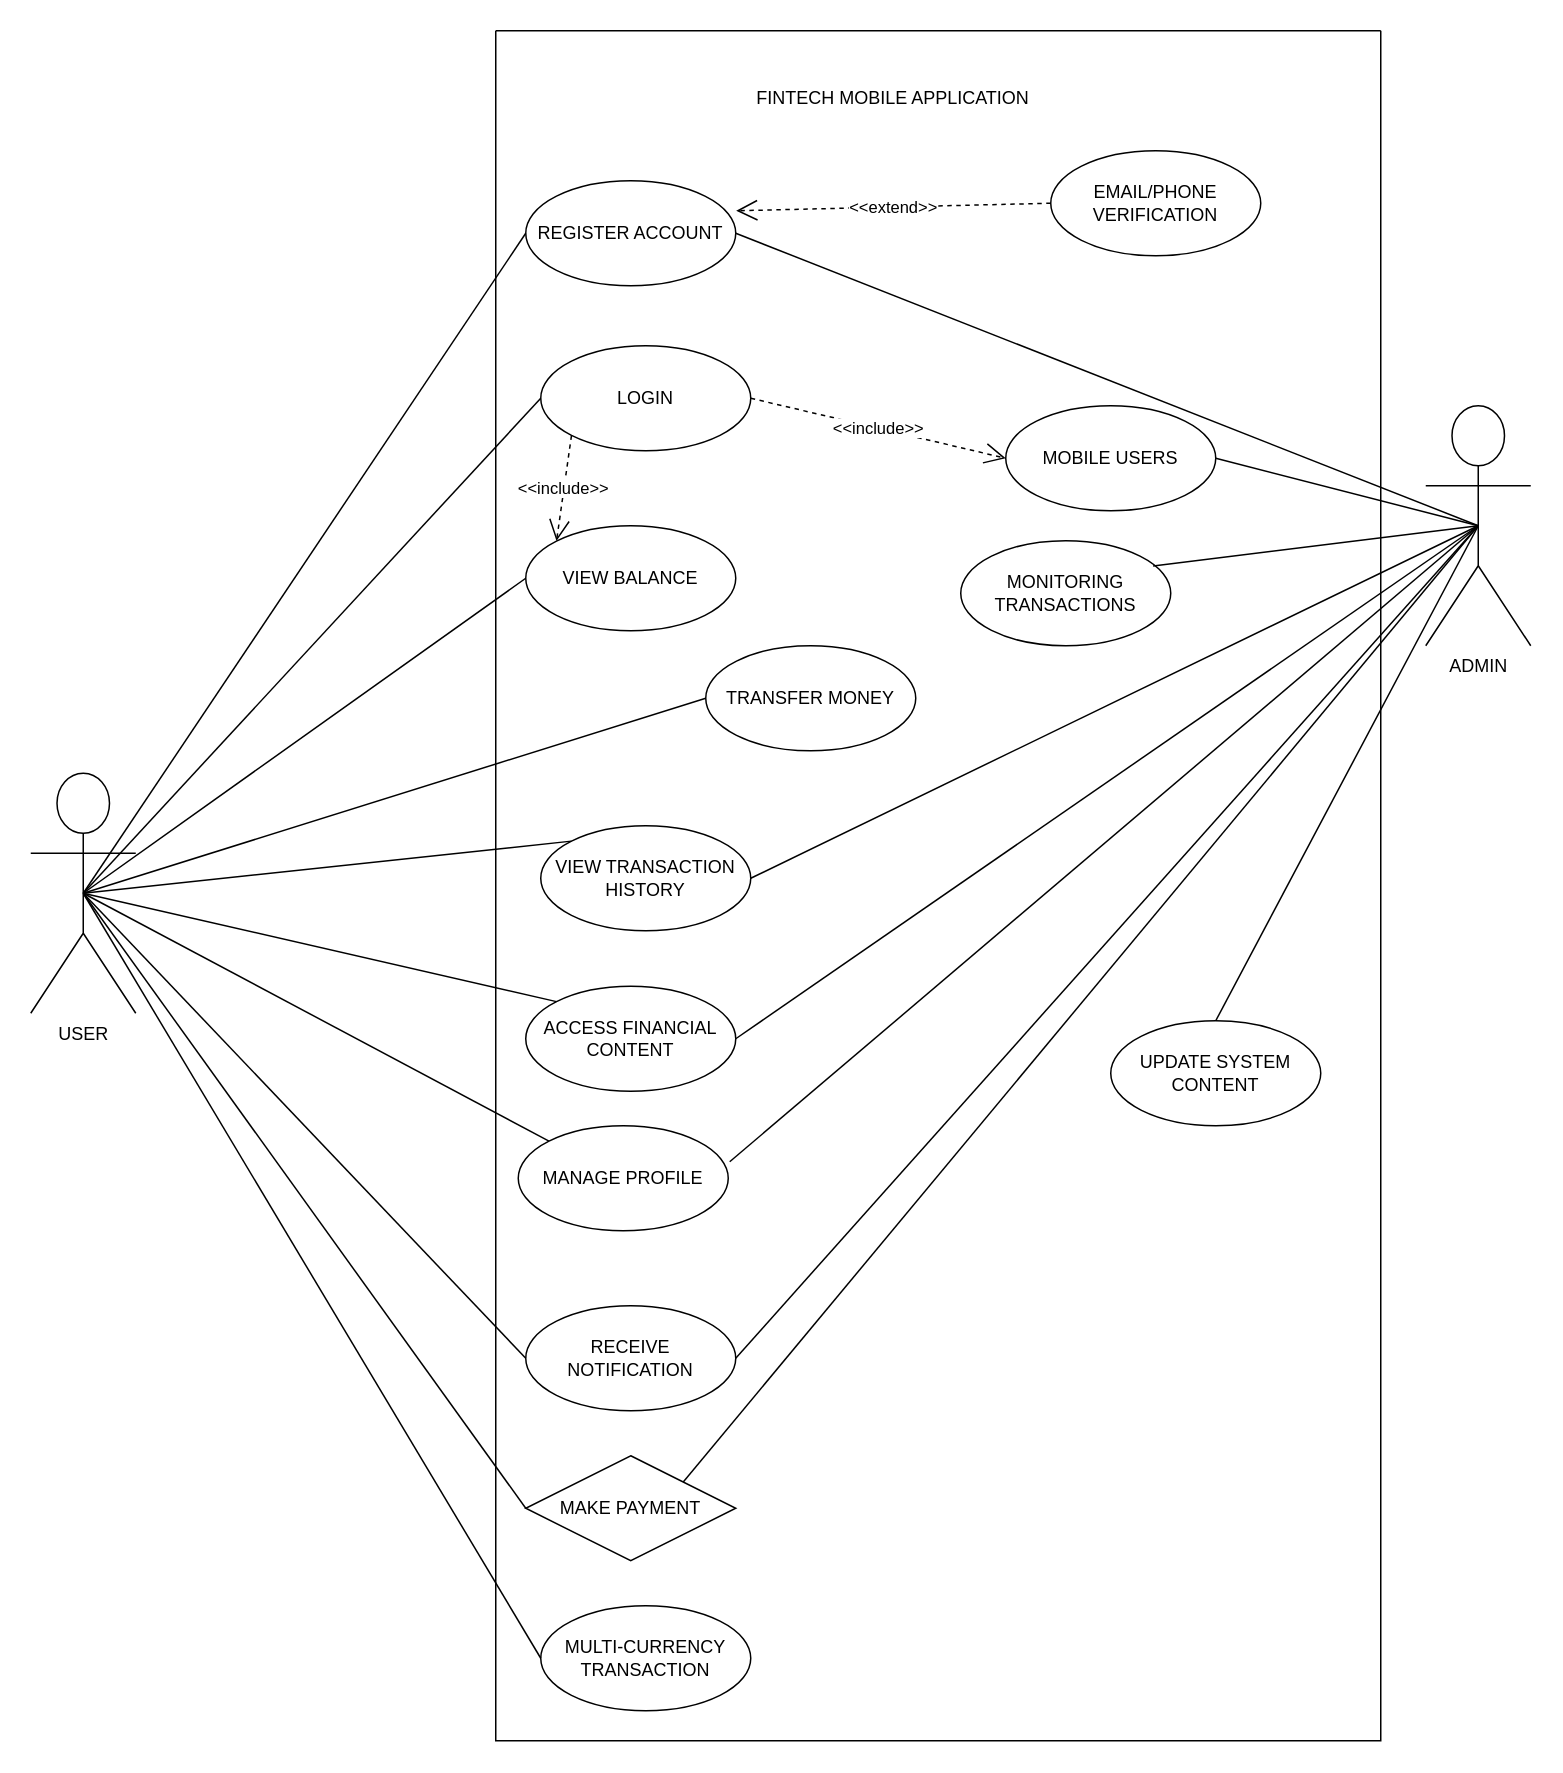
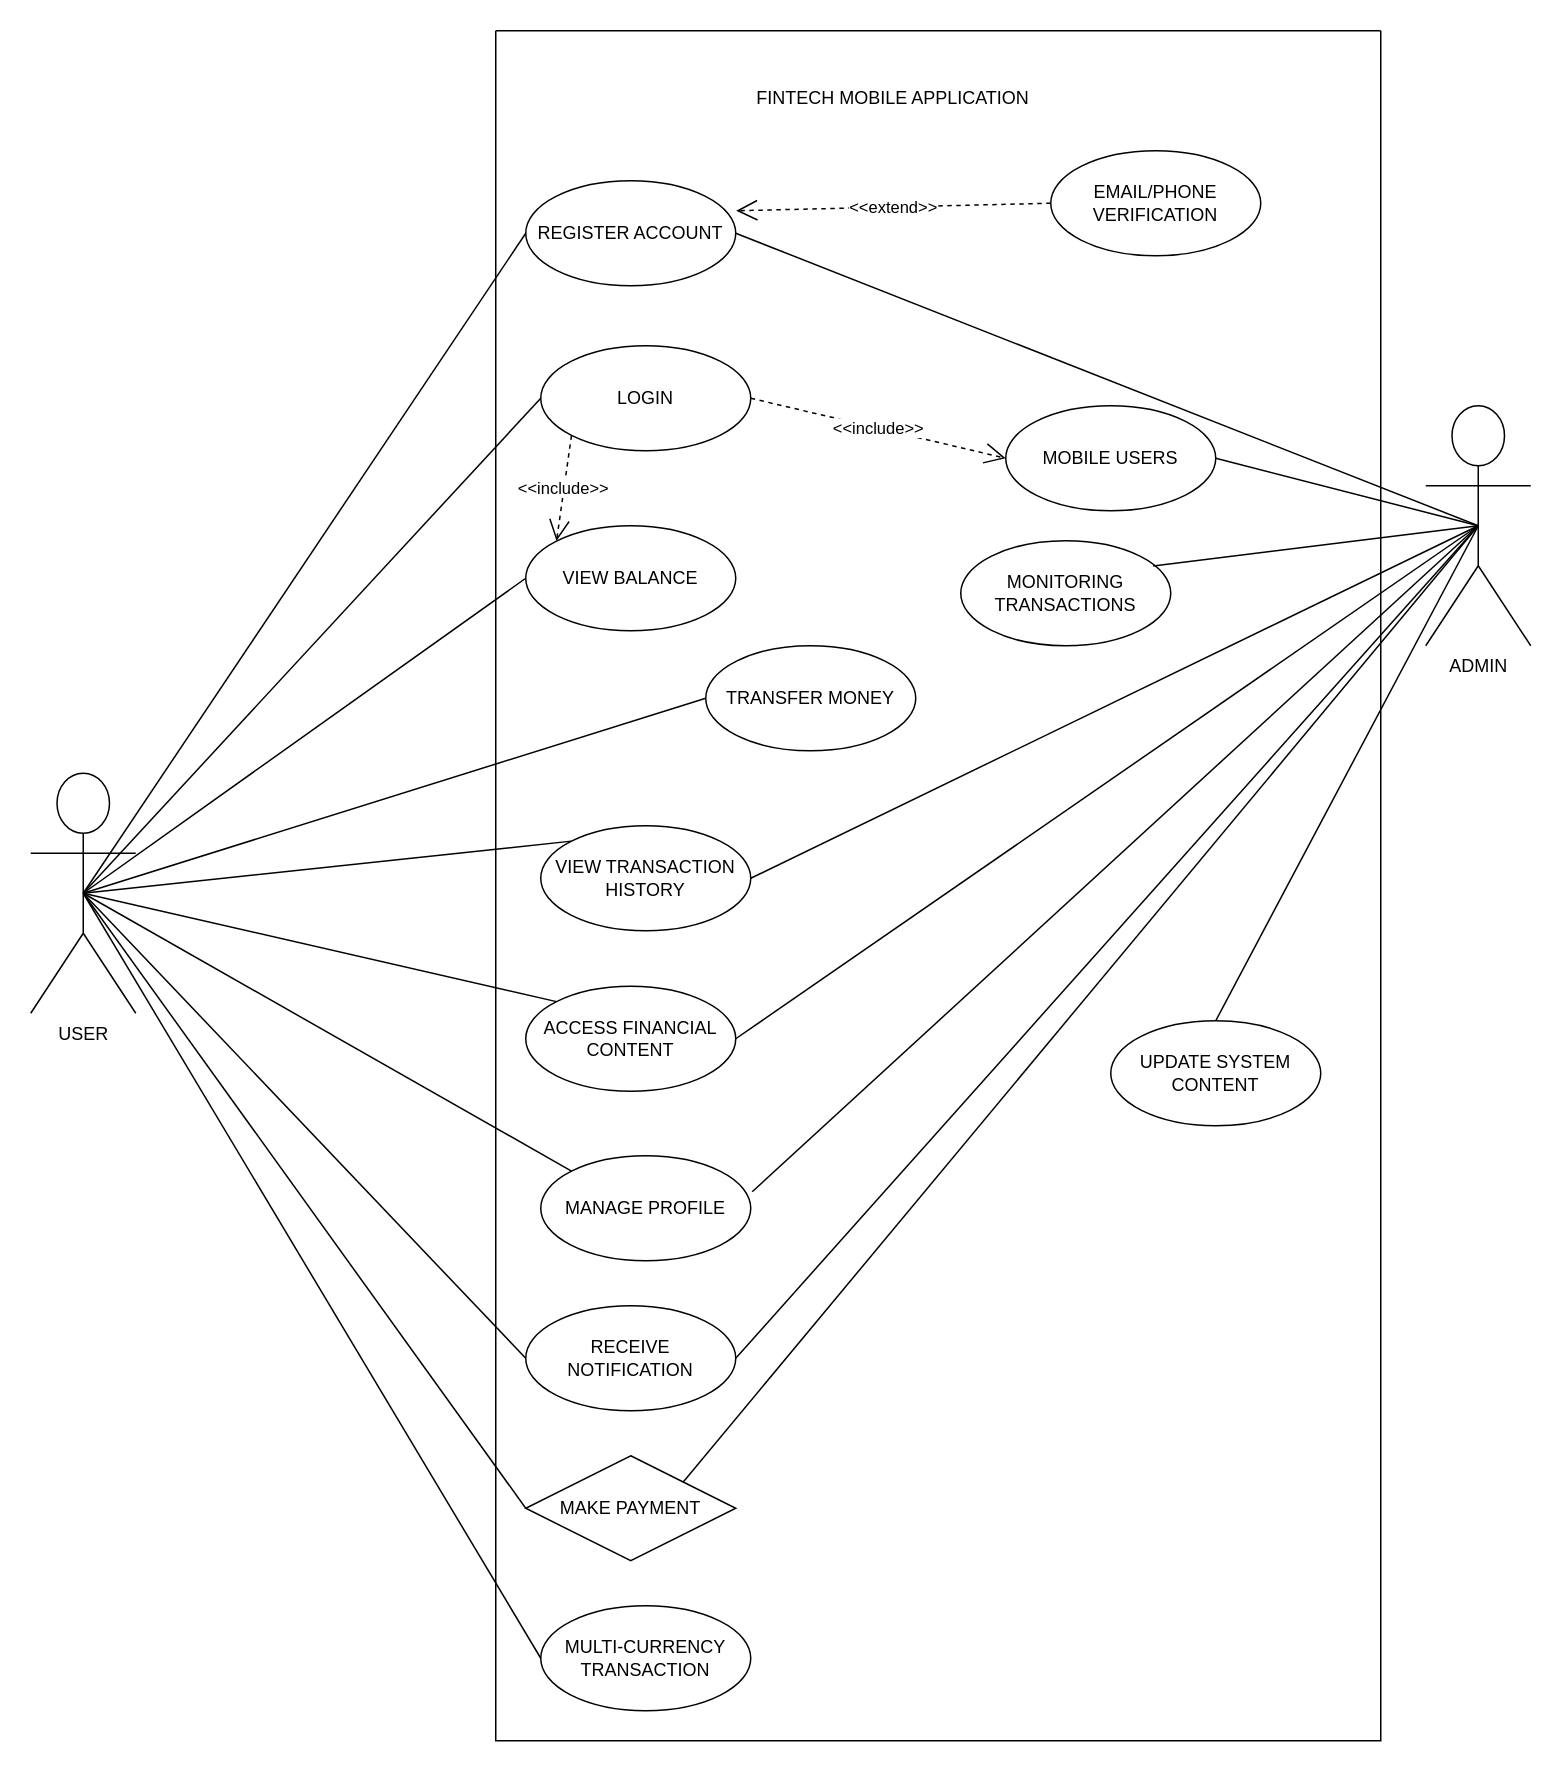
node "MANAGE PROFILE": moved (623, 1178) -> (646, 1208)
